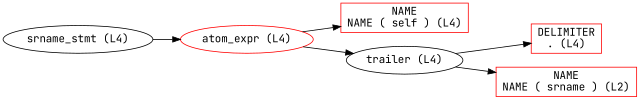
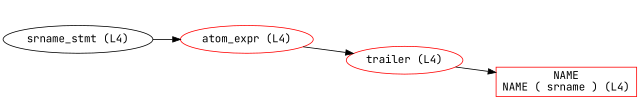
node "NAME NAME ( self ) (L4)": removed
node "DELIMITER . (L4)": removed
node "trailer (L4)": color black -> red
node "NAME NAME ( srname ) (L2)": label "NAME NAME ( srname ) (L2)" -> "NAME NAME ( srname ) (L4)"
